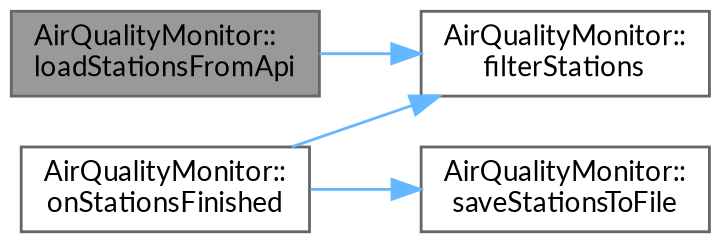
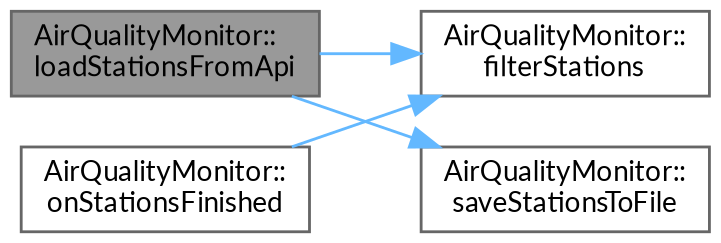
edge "AirQualityMonitor:: onStationsFinished" -> "AirQualityMonitor:: saveStationsToFile": now "AirQualityMonitor:: loadStationsFromApi" -> "AirQualityMonitor:: saveStationsToFile"
